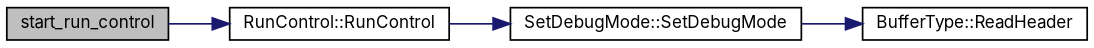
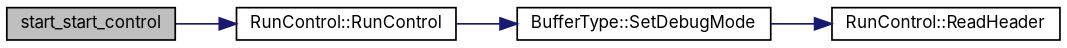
node "start_run_control": label "start_run_control" -> "start_start_control"
node "SetDebugMode::SetDebugMode": label "SetDebugMode::SetDebugMode" -> "BufferType::SetDebugMode"
node "BufferType::ReadHeader": label "BufferType::ReadHeader" -> "RunControl::ReadHeader"
